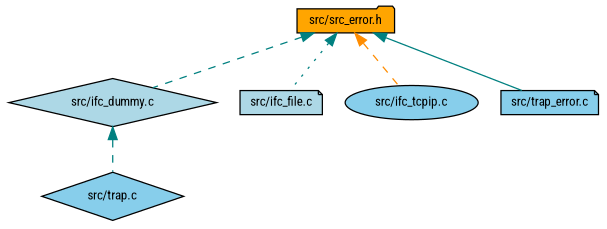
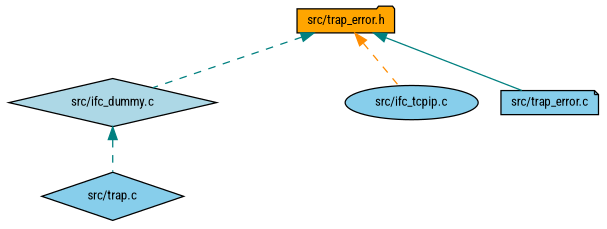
node "src/src_error.h": label "src/src_error.h" -> "src/trap_error.h"
node "src/ifc_file.c": removed
